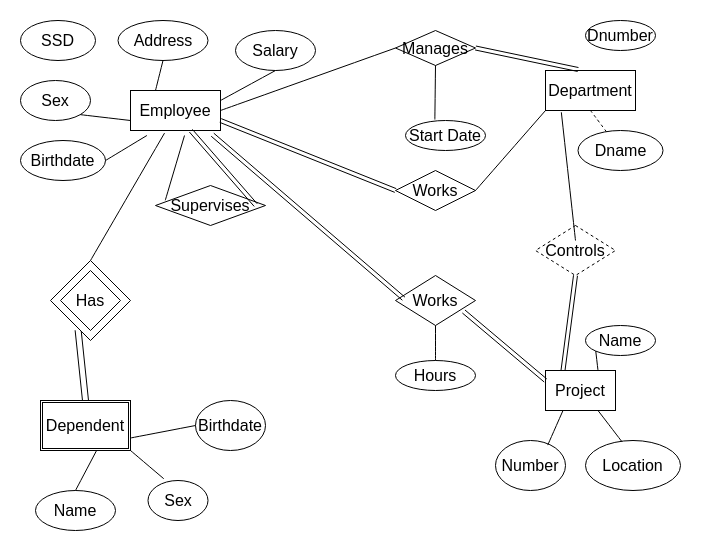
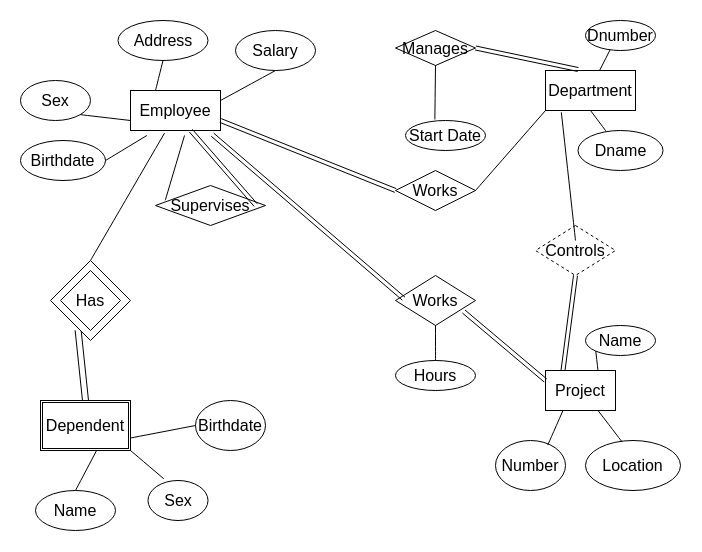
node "SSD": removed
edge "Dnumber" -- "Department": added
edge "Manages" -- "Employee": removed
edge "Department" -- "Dname": style dashed -> solid
